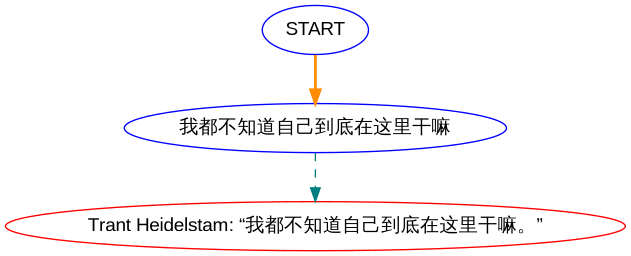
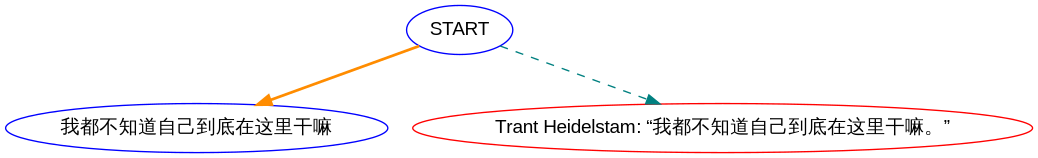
edge "我都不知道自己到底在这里干嘛" -> "Trant Heidelstam: “我都不知道自己到底在这里干嘛。”": now "START" -> "Trant Heidelstam: “我都不知道自己到底在这里干嘛。”"
